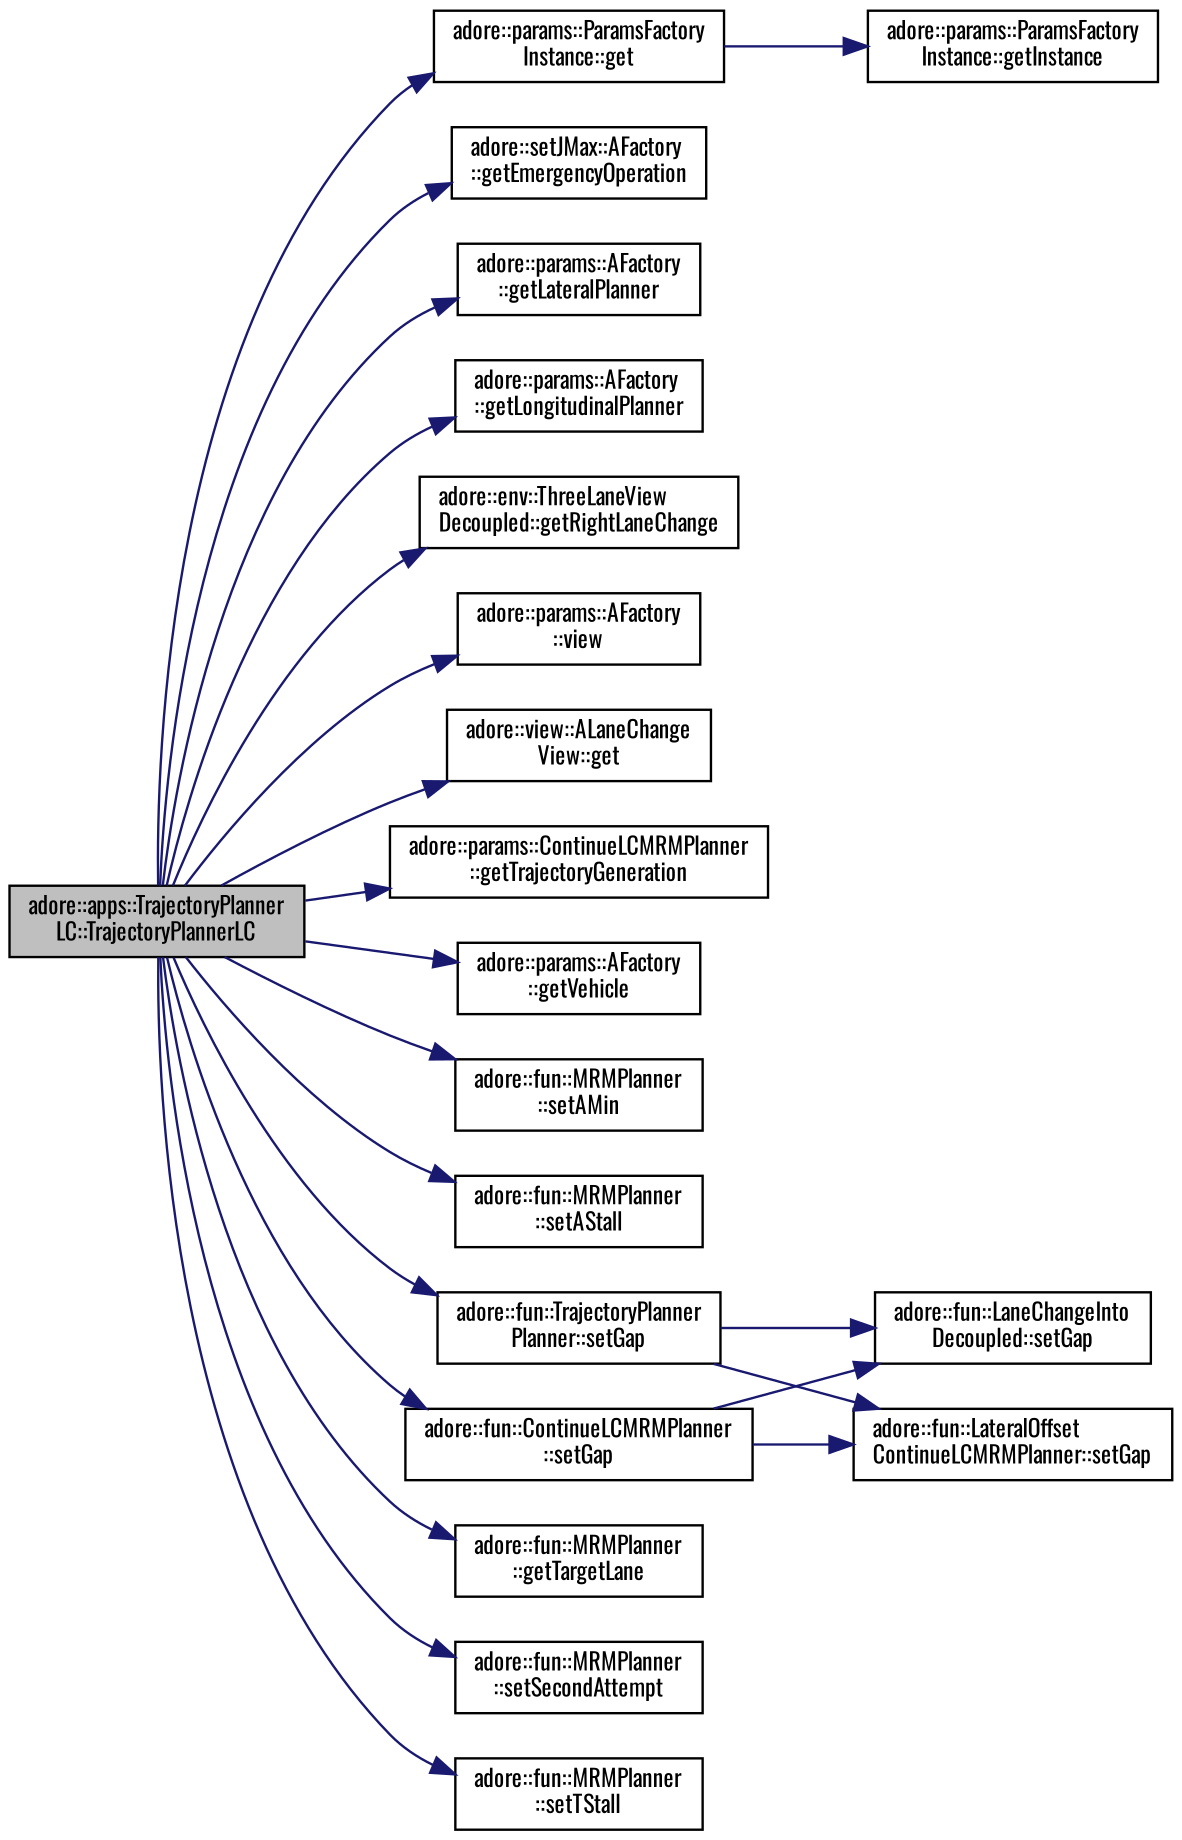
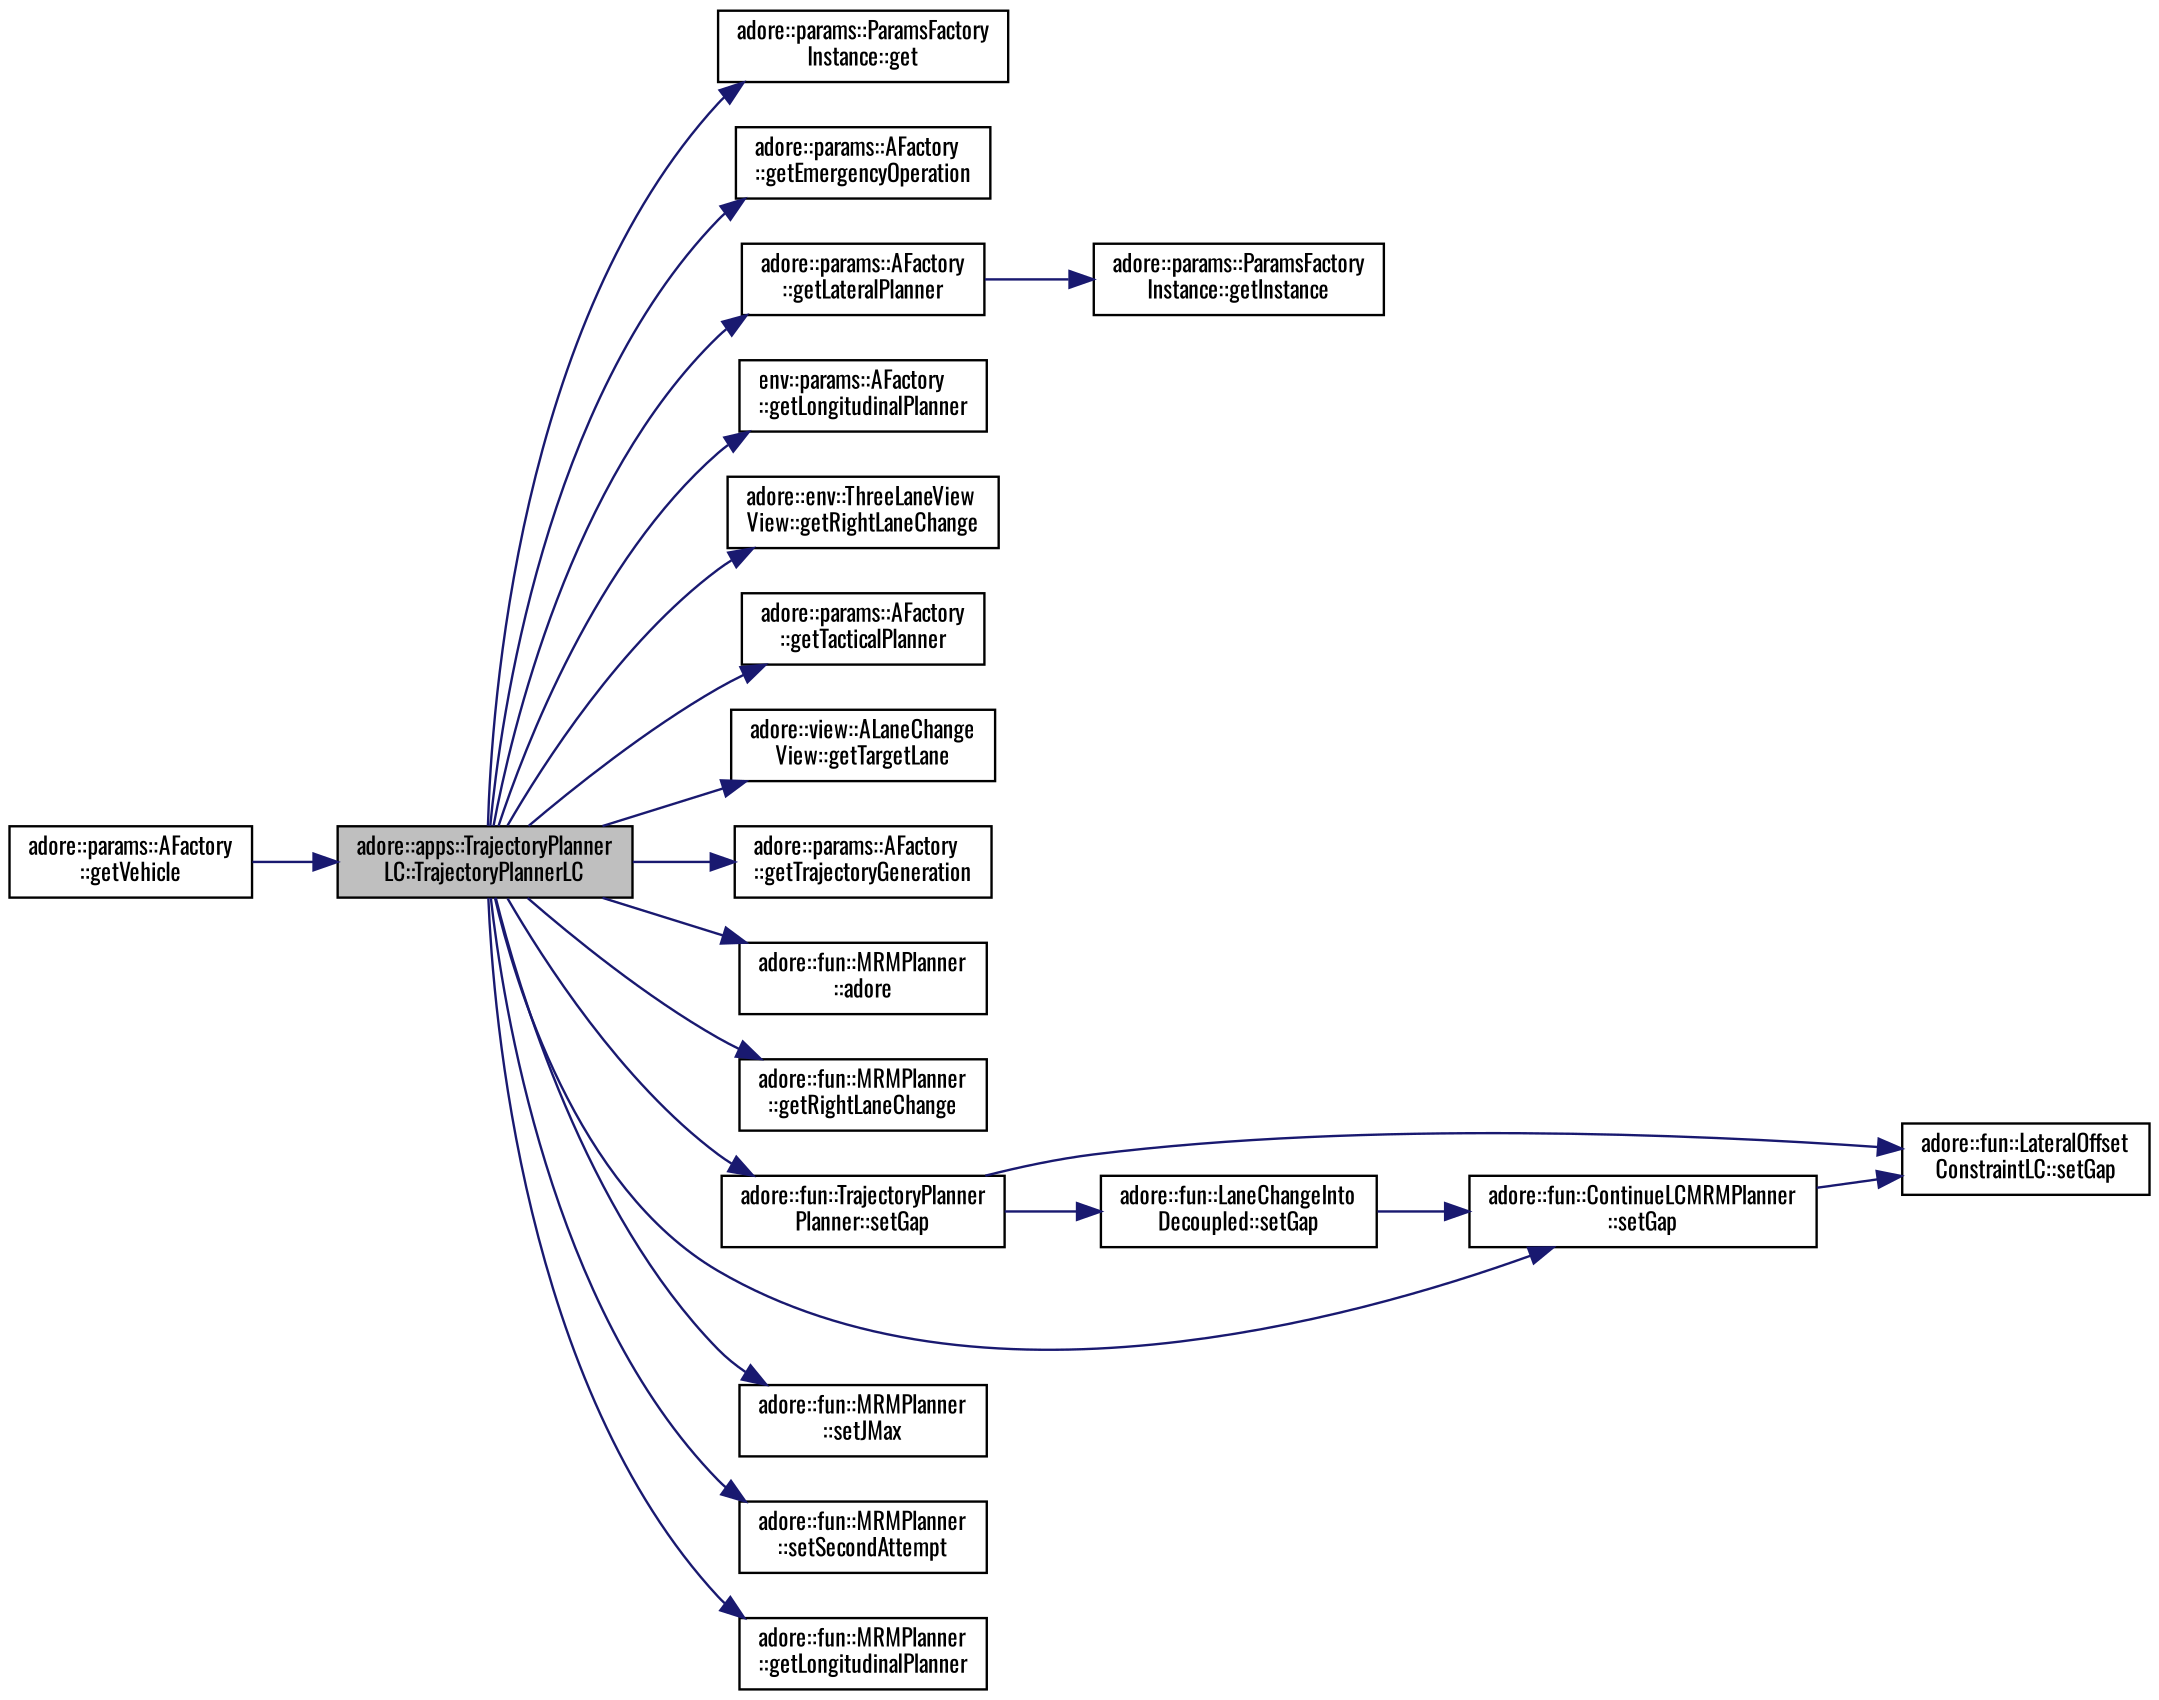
edge "adore::params::ParamsFactory Instance::get" -> "adore::params::ParamsFactory Instance::getInstance": now "adore::params::AFactory ::getLateralPlanner" -> "adore::params::ParamsFactory Instance::getInstance"
node "adore::setJMax::AFactory ::getEmergencyOperation": label "adore::setJMax::AFactory ::getEmergencyOperation" -> "adore::params::AFactory ::getEmergencyOperation"
node "adore::params::AFactory ::getLongitudinalPlanner": label "adore::params::AFactory ::getLongitudinalPlanner" -> "env::params::AFactory ::getLongitudinalPlanner"
node "adore::env::ThreeLaneView Decoupled::getRightLaneChange": label "adore::env::ThreeLaneView Decoupled::getRightLaneChange" -> "adore::env::ThreeLaneView View::getRightLaneChange"
node "adore::params::AFactory ::view": label "adore::params::AFactory ::view" -> "adore::params::AFactory ::getTacticalPlanner"
node "adore::view::ALaneChange View::get": label "adore::view::ALaneChange View::get" -> "adore::view::ALaneChange View::getTargetLane"
node "adore::params::ContinueLCMRMPlanner ::getTrajectoryGeneration": label "adore::params::ContinueLCMRMPlanner ::getTrajectoryGeneration" -> "adore::params::AFactory ::getTrajectoryGeneration"
edge "adore::apps::TrajectoryPlanner LC::TrajectoryPlannerLC" -> "adore::params::AFactory ::getVehicle": reversed
node "adore::fun::MRMPlanner ::setAMin": label "adore::fun::MRMPlanner ::setAMin" -> "adore::fun::MRMPlanner ::adore"
node "adore::fun::MRMPlanner ::setAStall": label "adore::fun::MRMPlanner ::setAStall" -> "adore::fun::MRMPlanner ::getRightLaneChange"
edge "adore::fun::ContinueLCMRMPlanner ::setGap" -> "adore::fun::LaneChangeInto Decoupled::setGap": reversed
node "adore::fun::LateralOffset ContinueLCMRMPlanner::setGap": label "adore::fun::LateralOffset ContinueLCMRMPlanner::setGap" -> "adore::fun::LateralOffset ConstraintLC::setGap"
node "adore::fun::MRMPlanner ::getTargetLane": label "adore::fun::MRMPlanner ::getTargetLane" -> "adore::fun::MRMPlanner ::setJMax"
node "adore::fun::MRMPlanner ::setTStall": label "adore::fun::MRMPlanner ::setTStall" -> "adore::fun::MRMPlanner ::getLongitudinalPlanner"
